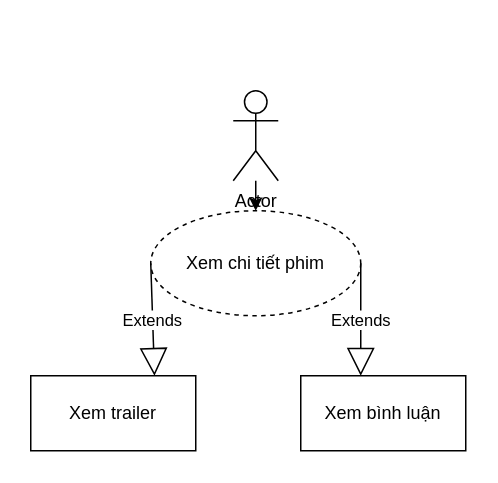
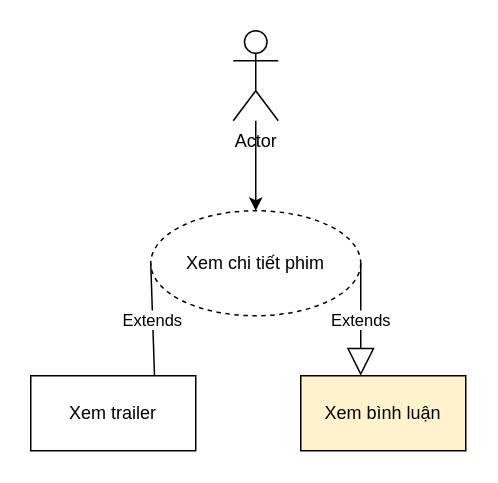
node "Actor": moved (256, 136) -> (256, 76)
edge "Xem chi tiết phim" -> "Xem trailer": arrowhead block -> none
node "Xem bình luận": fillcolor #ffffff -> #fff2cc
